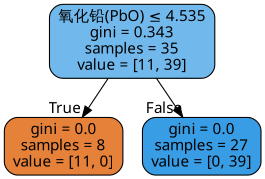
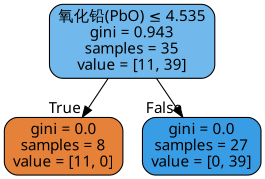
node "氧化铅(PbO) ≤ 4.535": text "gini = 0.343" -> "gini = 0.943"
